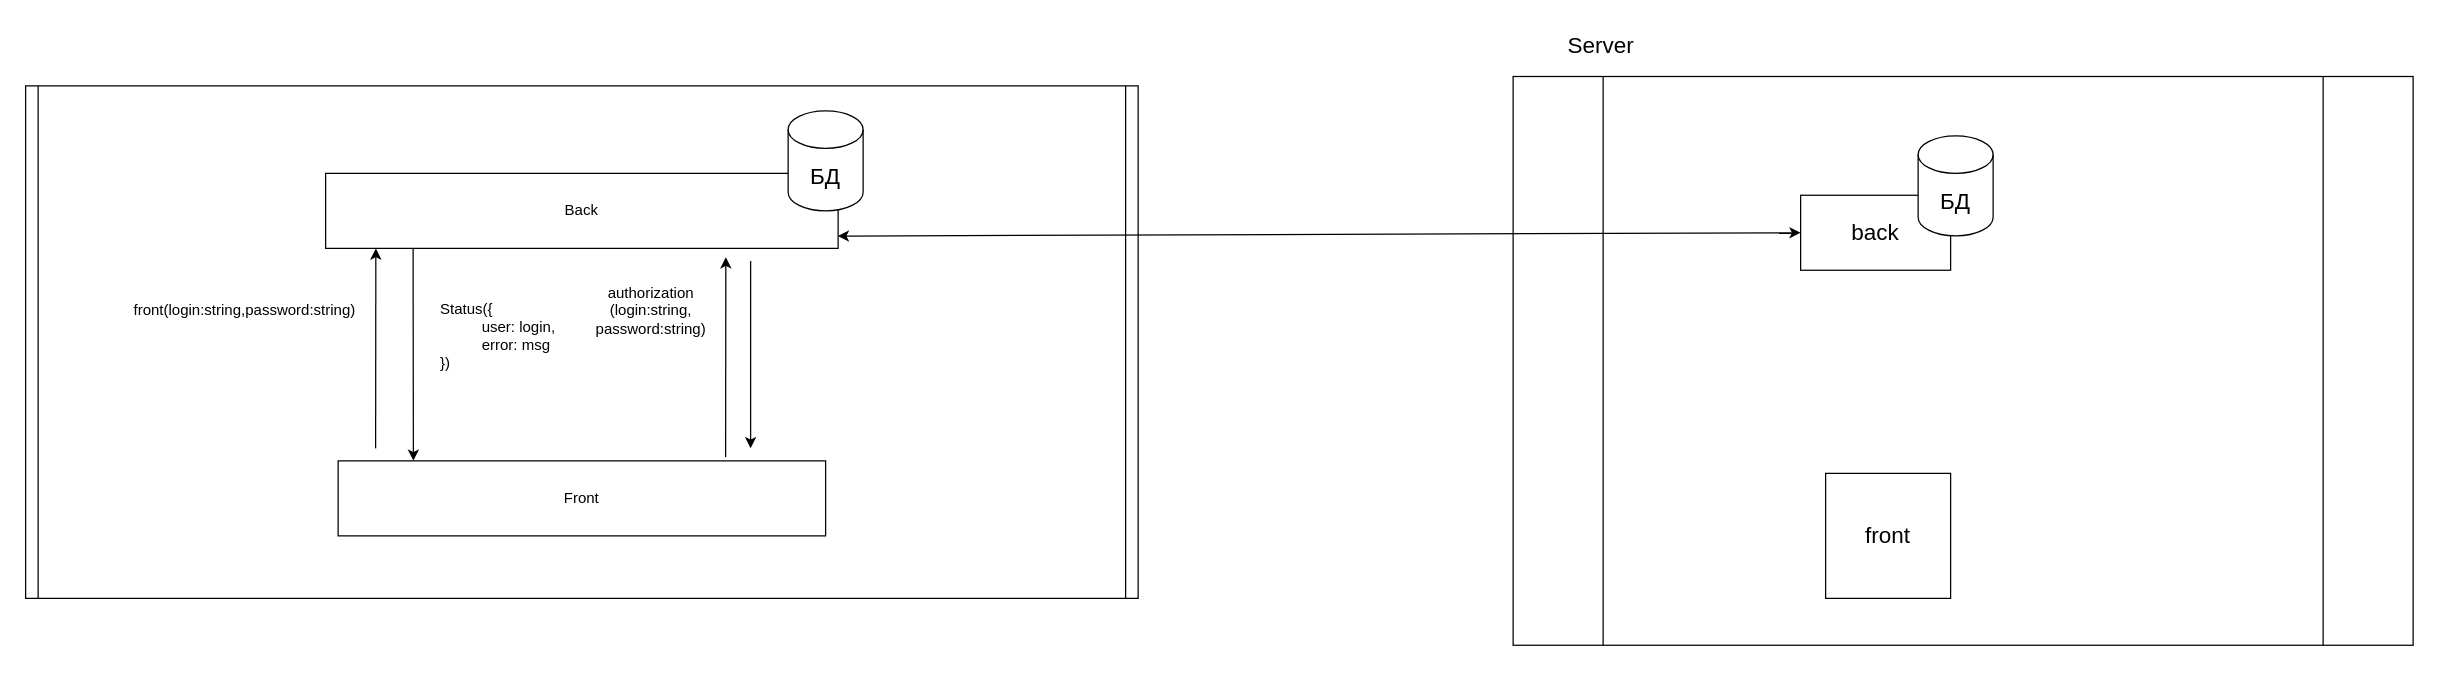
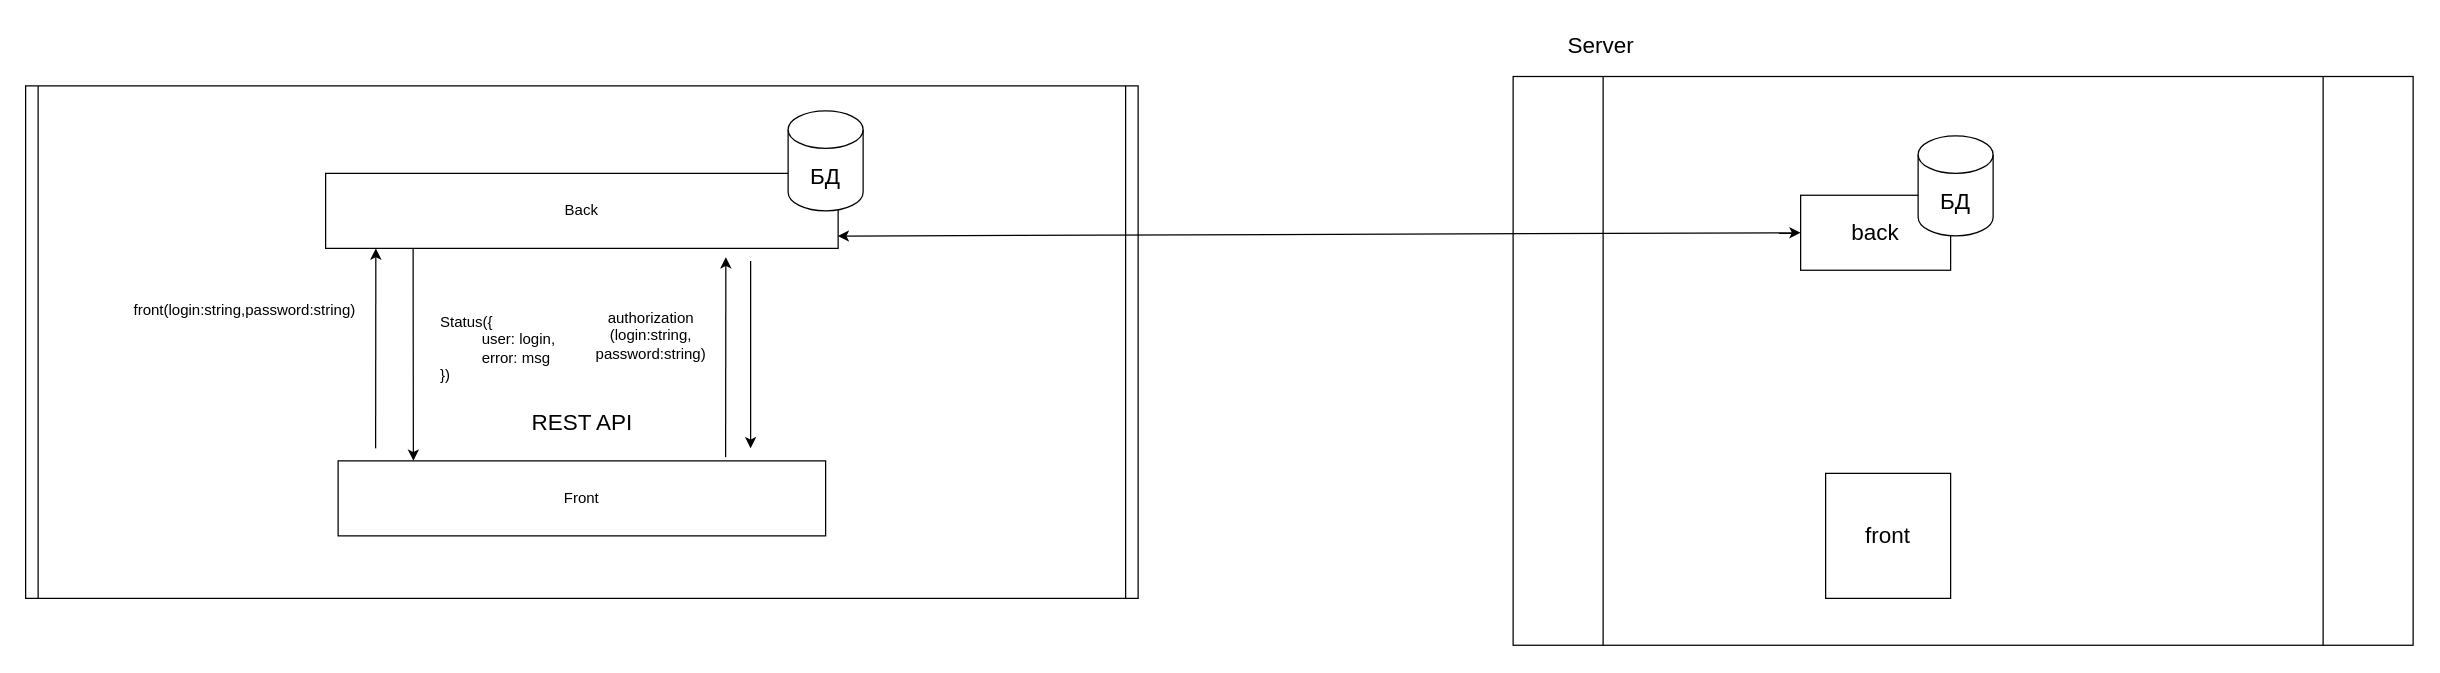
node "authorization (login:string, password:string)": moved (651, 311) -> (651, 336)
node "Status({ user: login, error: msg })": moved (507, 336) -> (507, 348)
node "REST API": added
